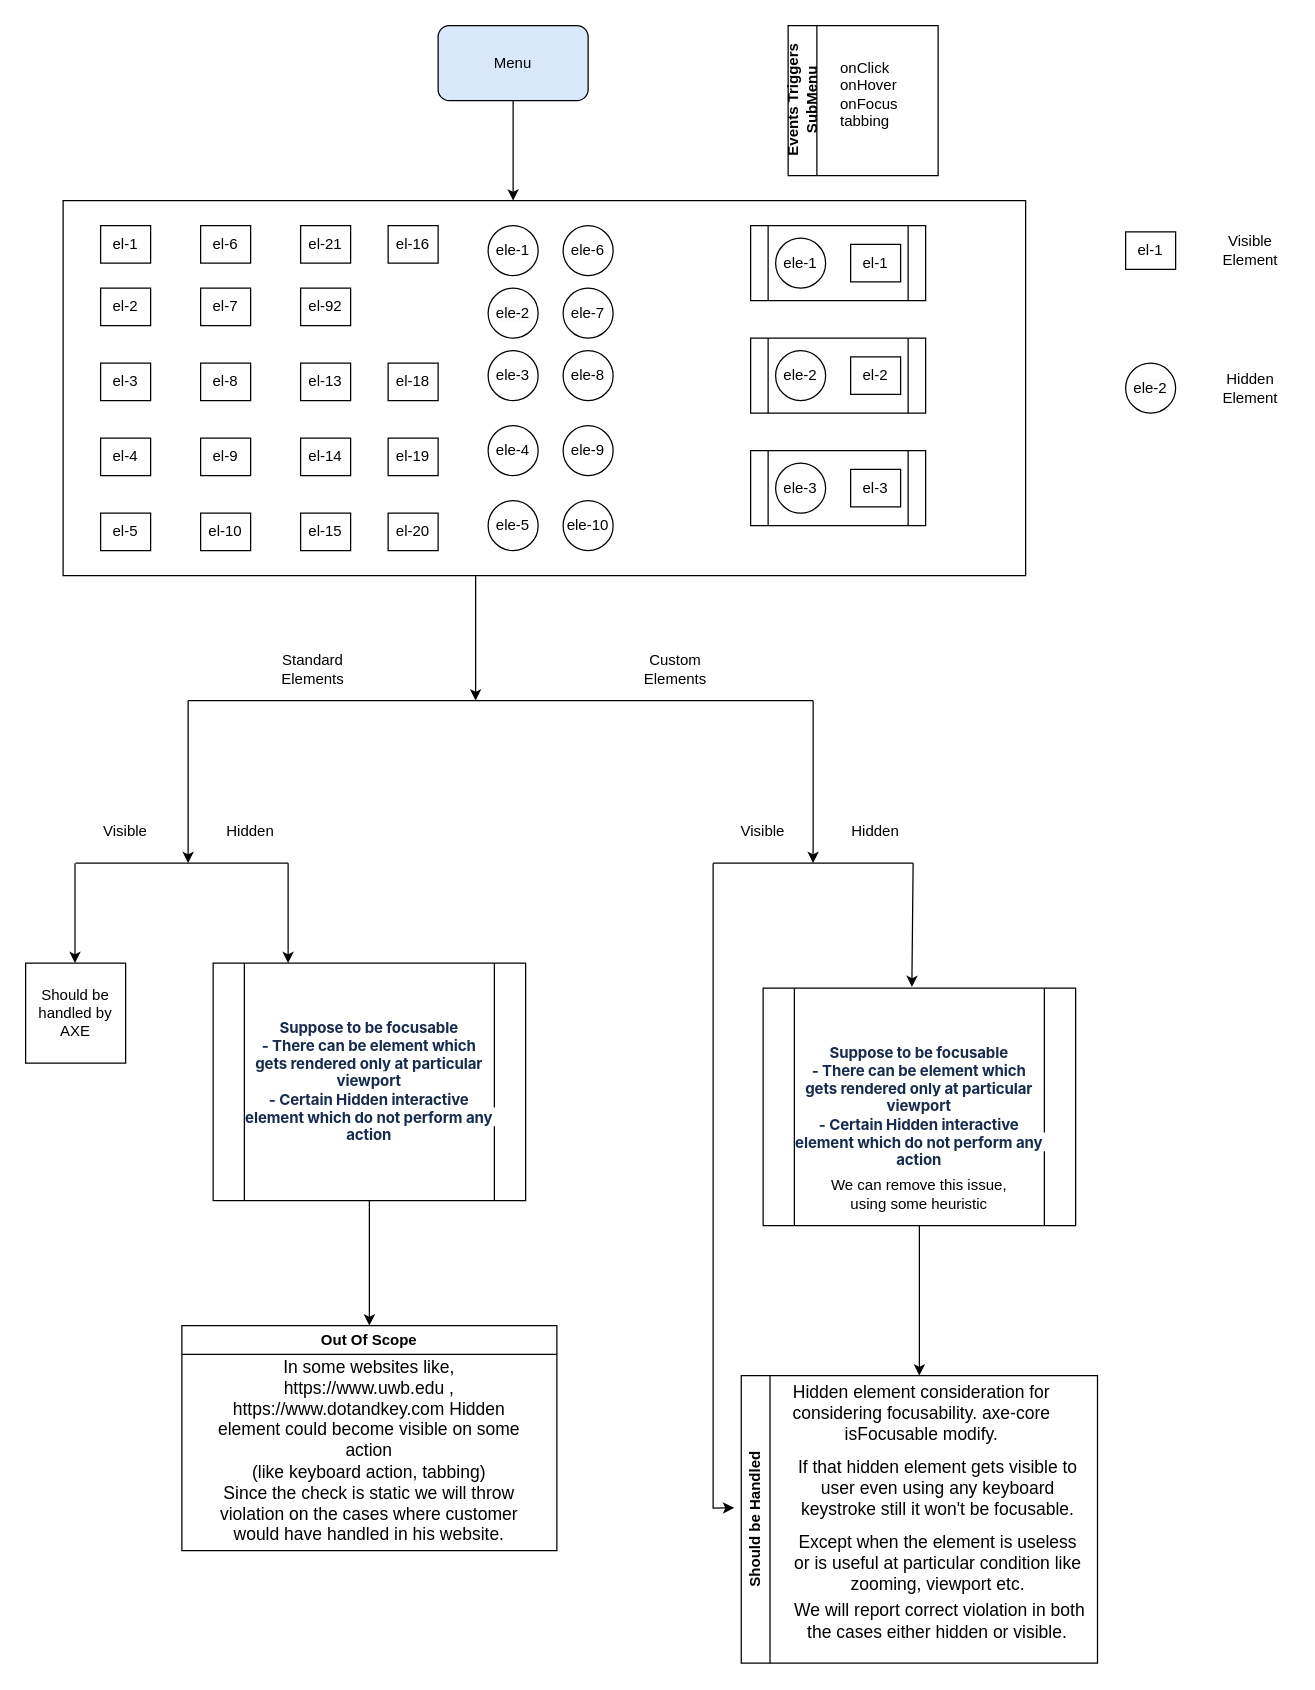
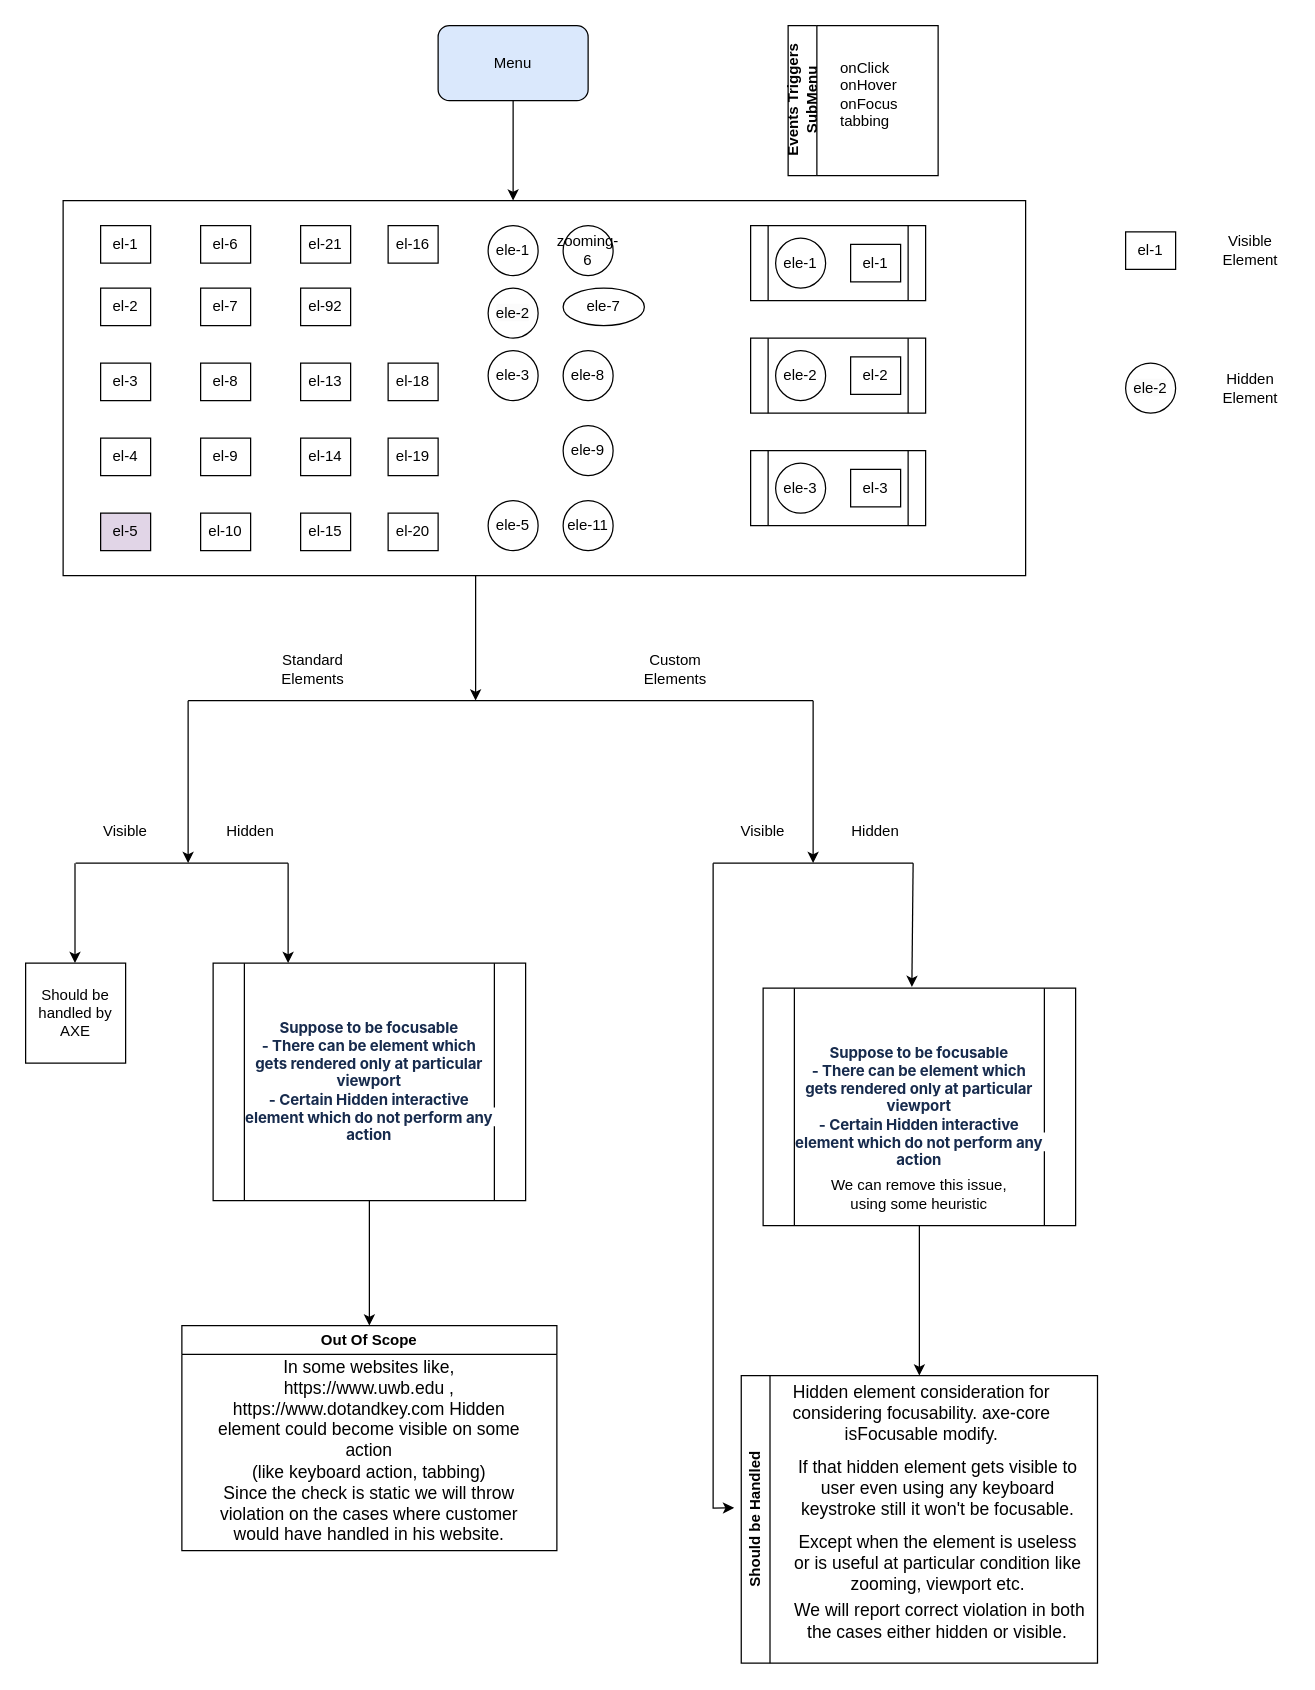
node "ele-6": label "ele-6" -> "zooming-6"
node "ele-7": size 50x50 -> 81x38
node "ele-4": removed
node "ele-10": label "ele-10" -> "ele-11"
node "el-5": fillcolor #ffffff -> #e1d5e7
